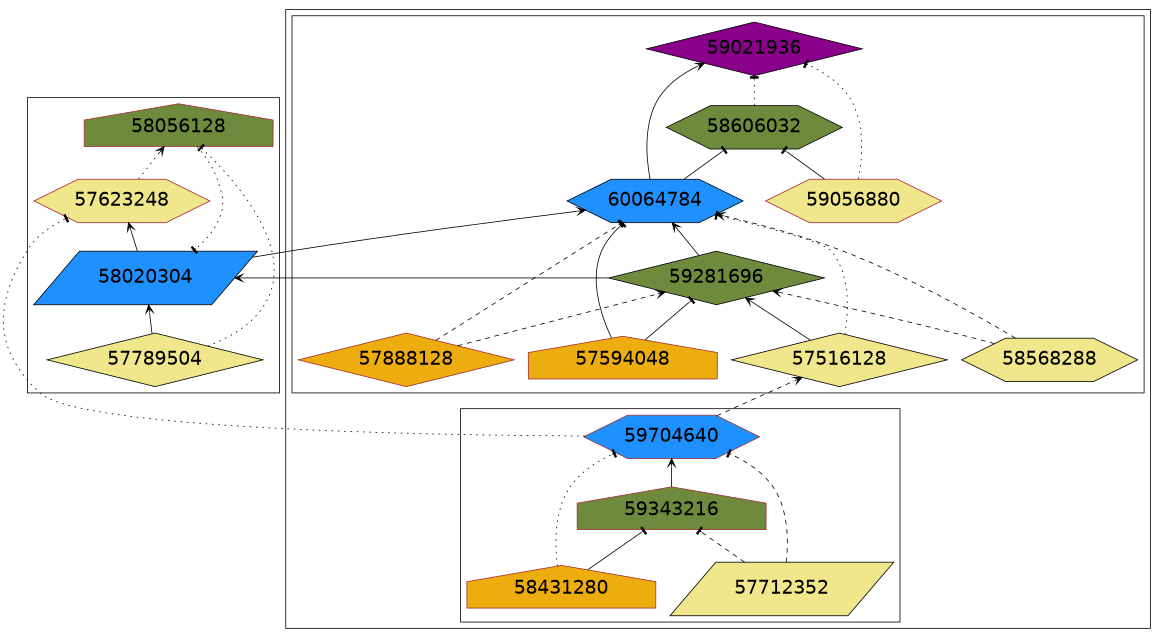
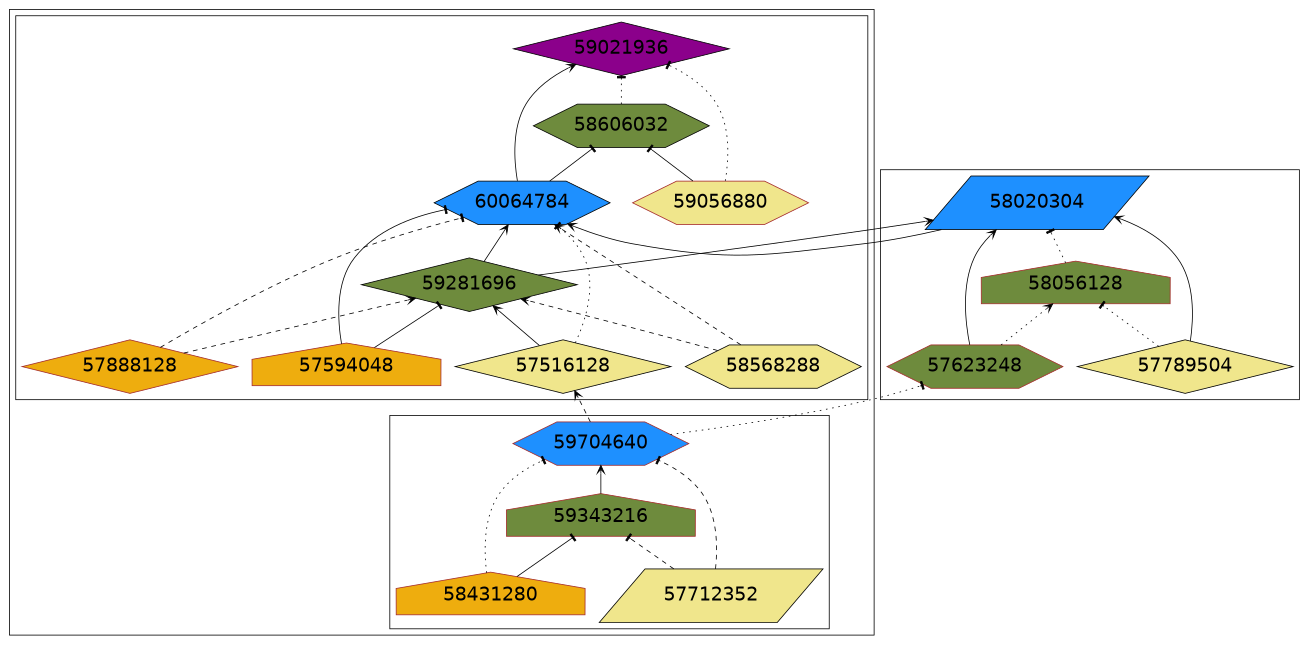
node "57623248": fillcolor khaki -> darkolivegreen4
edge "58020304" -> "57623248": reversed
